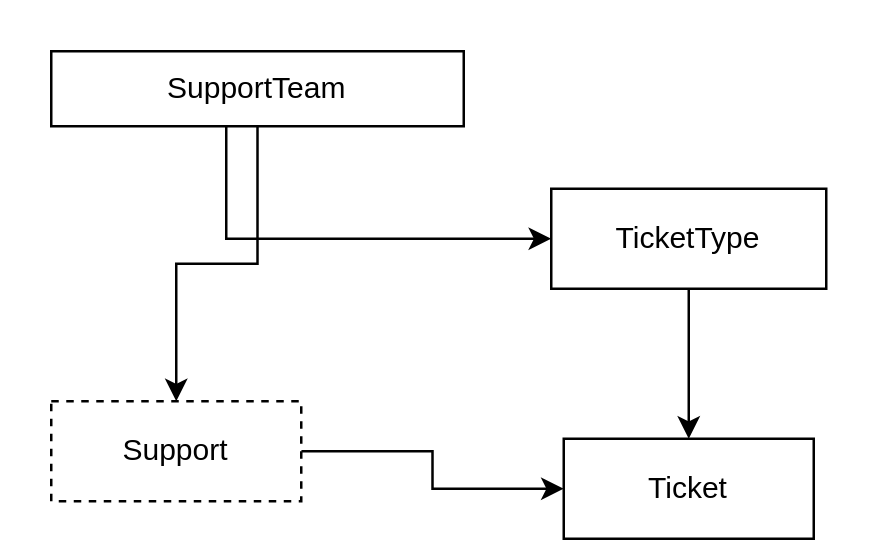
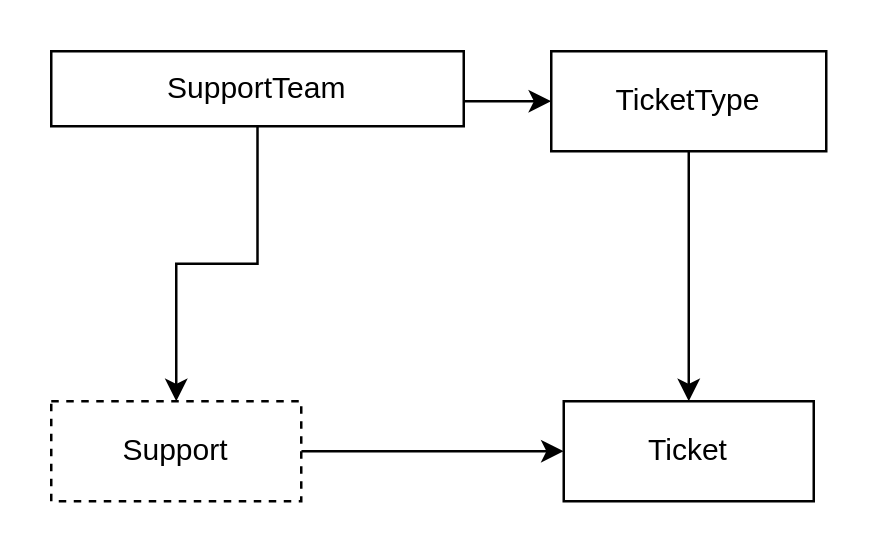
node "TicketType": moved (689, 239) -> (689, 101)
node "Ticket": moved (689, 489) -> (689, 451)
